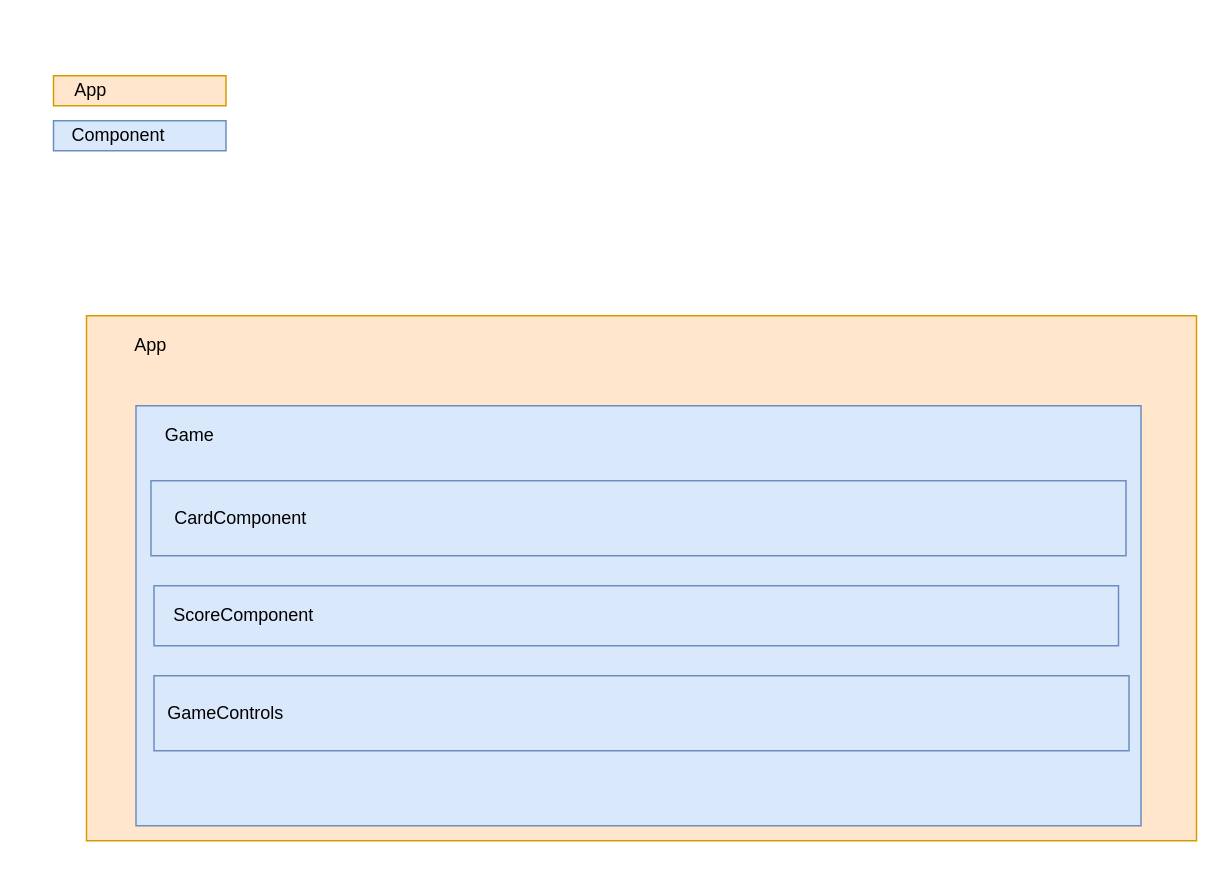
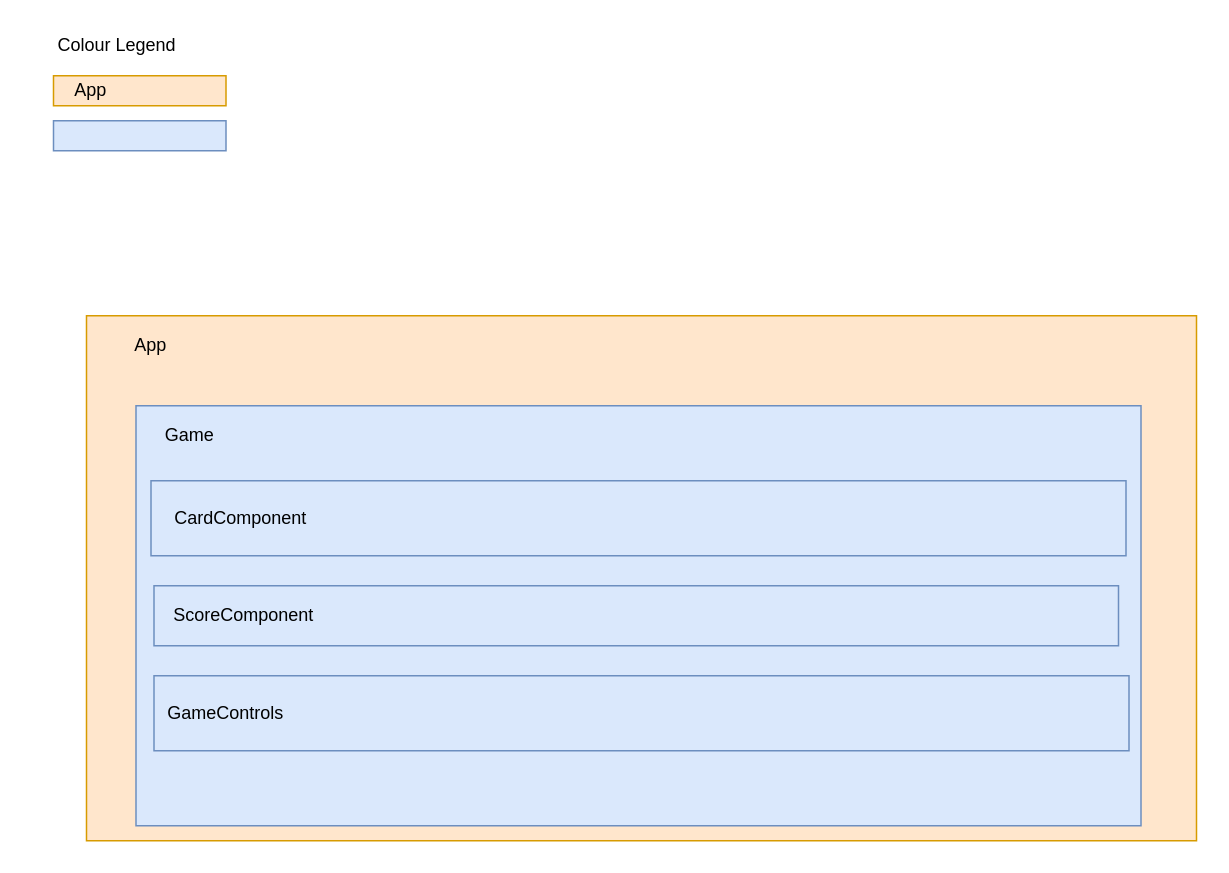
node "Colour Legend": added
node "Component": removed
